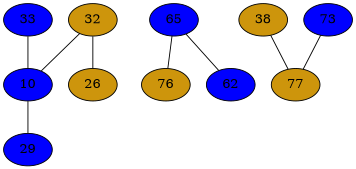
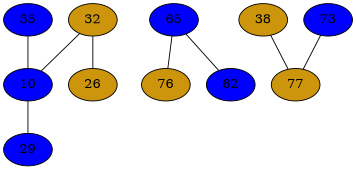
node "33": label "33" -> "35"
